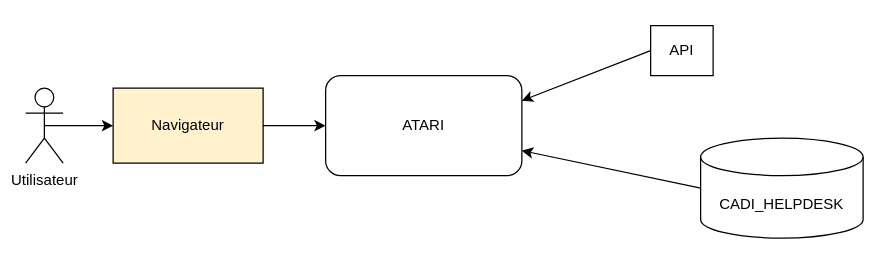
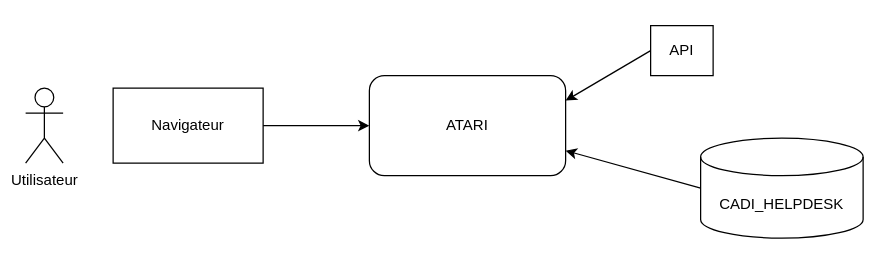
edge "Utilisateur" -> "Navigateur": removed
node "Navigateur": fillcolor #fff2cc -> #ffffff
node "ATARI": moved (424, 126) -> (468, 126)
